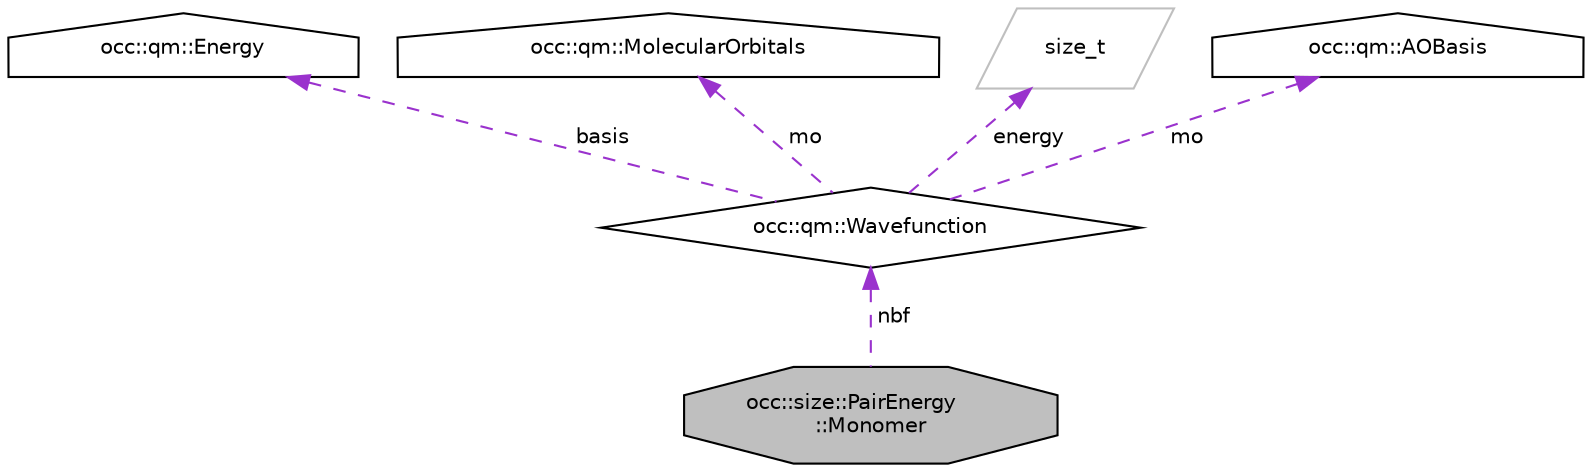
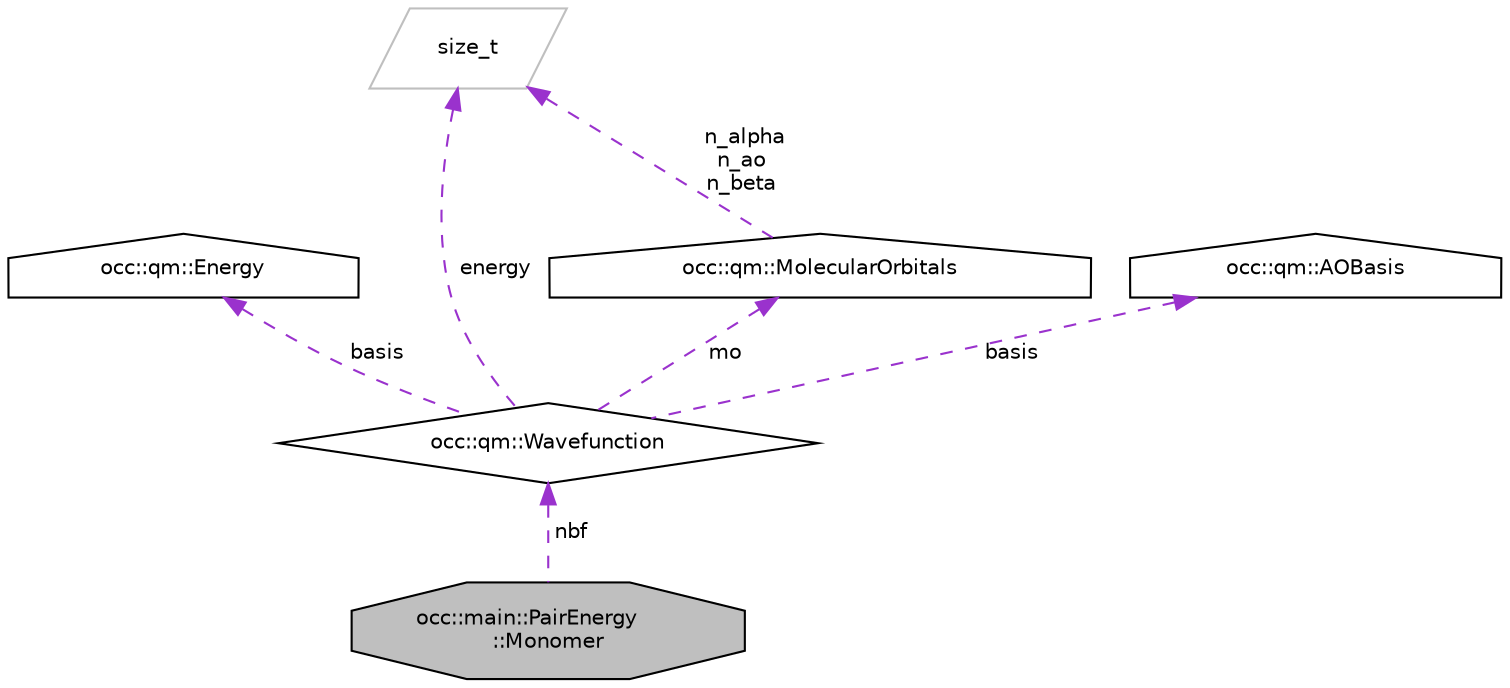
edge "occ::qm::Wavefunction" -> "occ::qm::AOBasis": label " mo" -> " basis"
edge "occ::qm::MolecularOrbitals" -> "size_t": added, label "n_alpha n_ao n_beta"
node "occ::size::PairEnergy ::Monomer": label "occ::size::PairEnergy ::Monomer" -> "occ::main::PairEnergy ::Monomer"
